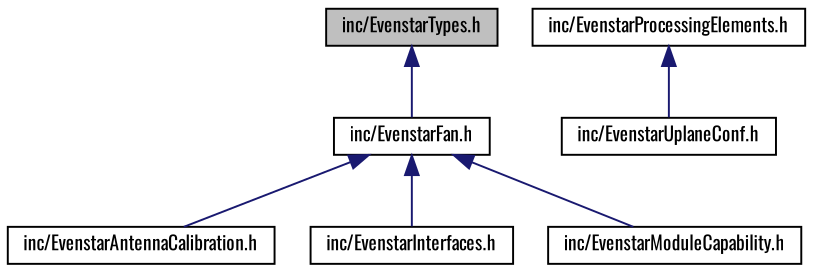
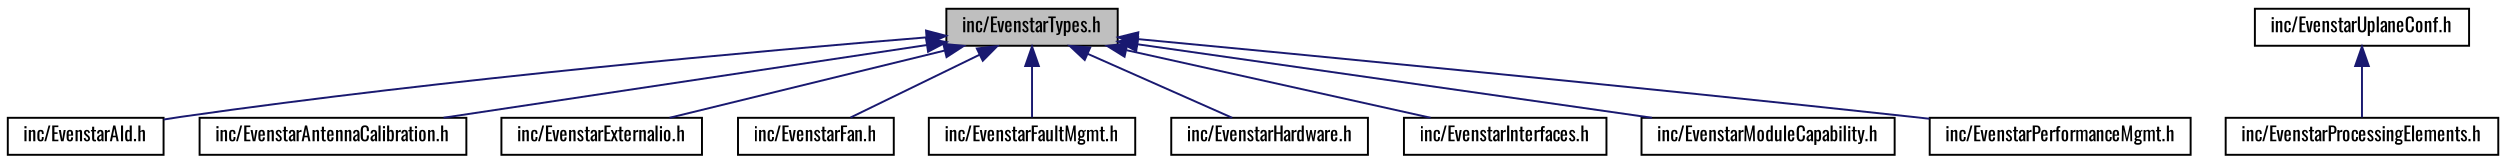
edge "inc/EvenstarUplaneConf.h" -> "inc/EvenstarProcessingElements.h": reversed
node "inc/EvenstarAld.h": added
node "inc/EvenstarExternalio.h": added
node "inc/EvenstarFaultMgmt.h": added
node "inc/EvenstarHardware.h": added
node "inc/EvenstarPerformanceMgmt.h": added
edge "inc/EvenstarAntennaCalibration.h" -> "inc/EvenstarFan.h": now "inc/EvenstarAntennaCalibration.h" -> "inc/EvenstarTypes.h"
edge "inc/EvenstarModuleCapability.h" -> "inc/EvenstarFan.h": now "inc/EvenstarModuleCapability.h" -> "inc/EvenstarTypes.h"
edge "inc/EvenstarInterfaces.h" -> "inc/EvenstarFan.h": now "inc/EvenstarInterfaces.h" -> "inc/EvenstarTypes.h"
